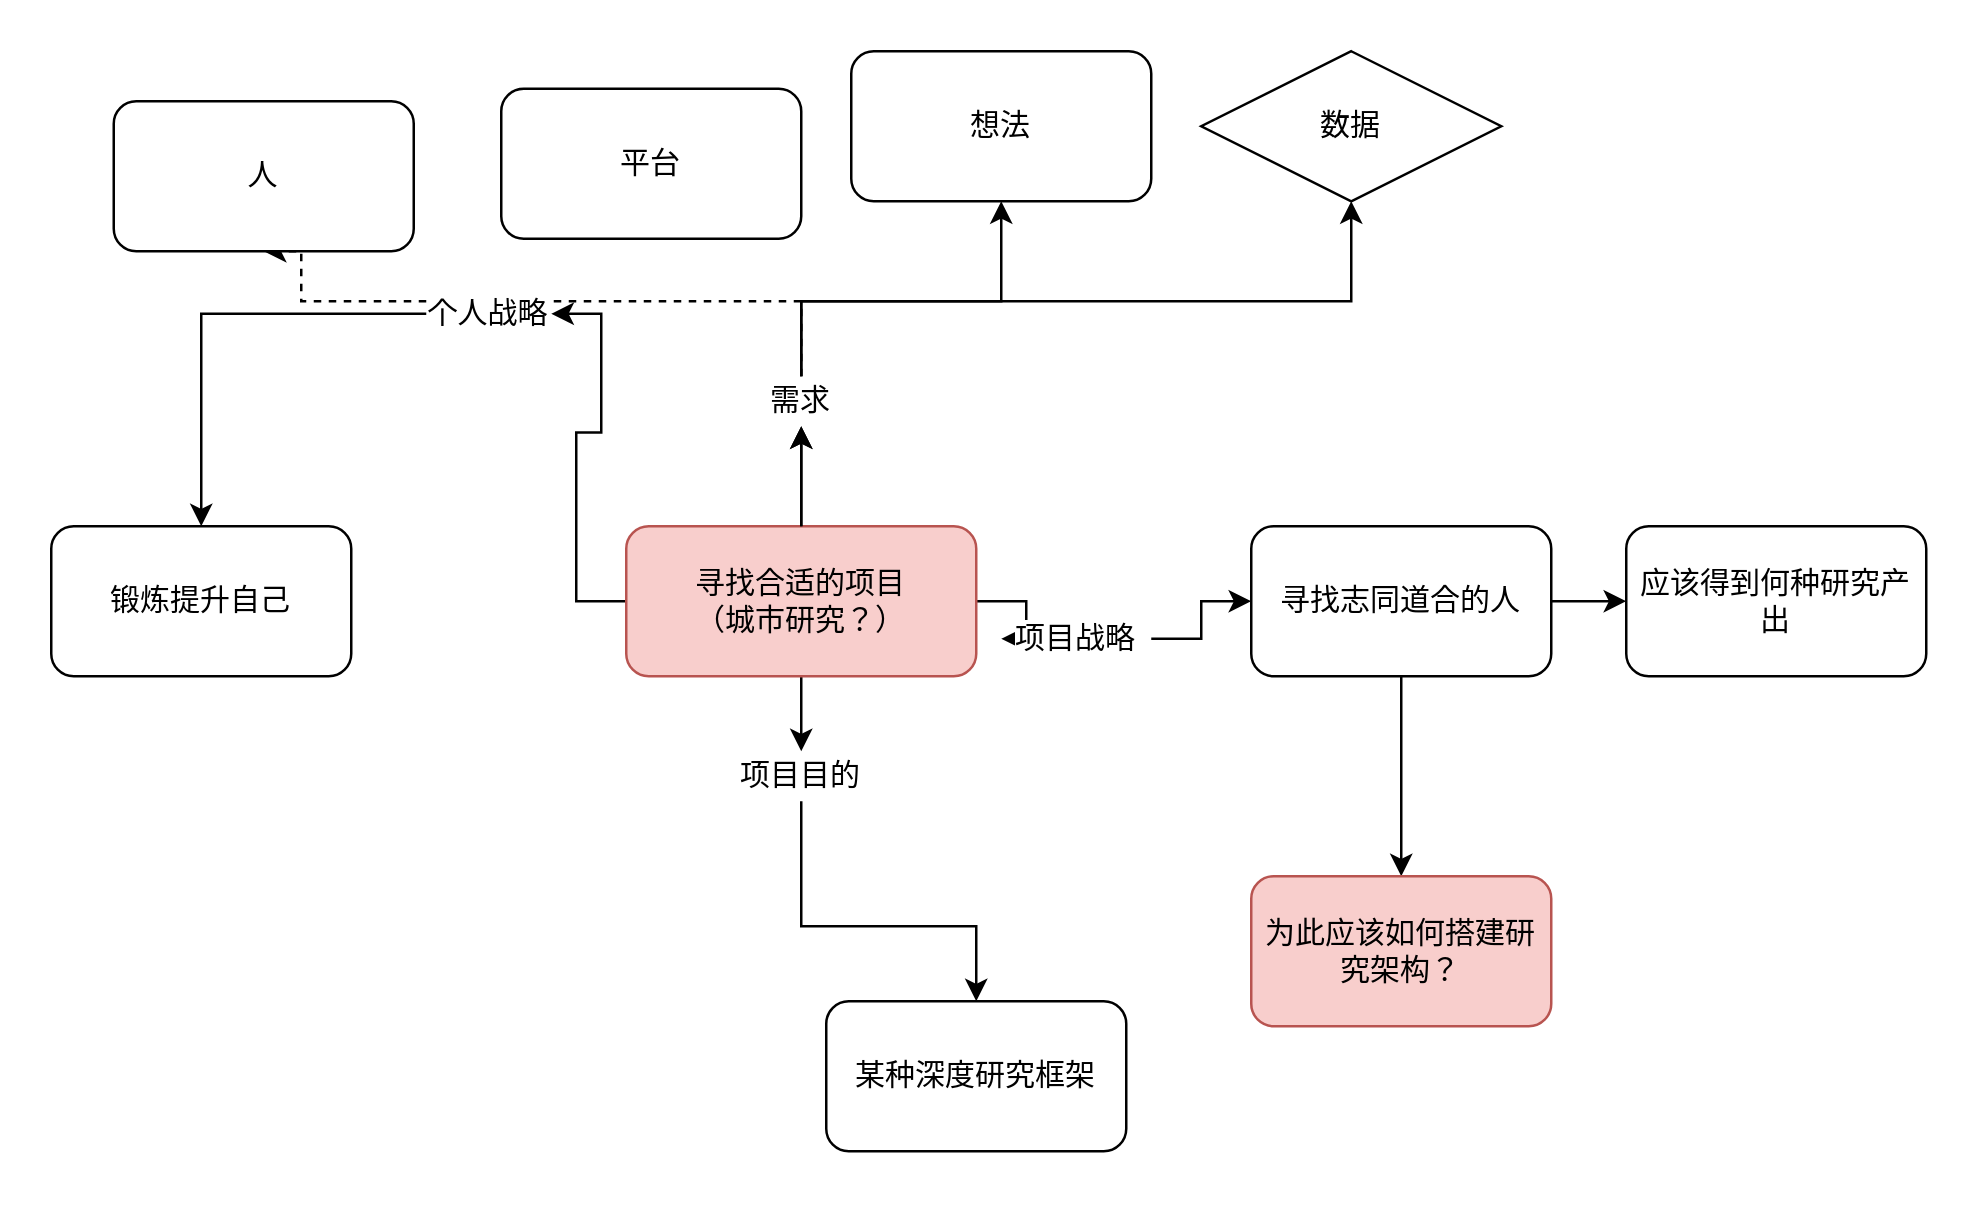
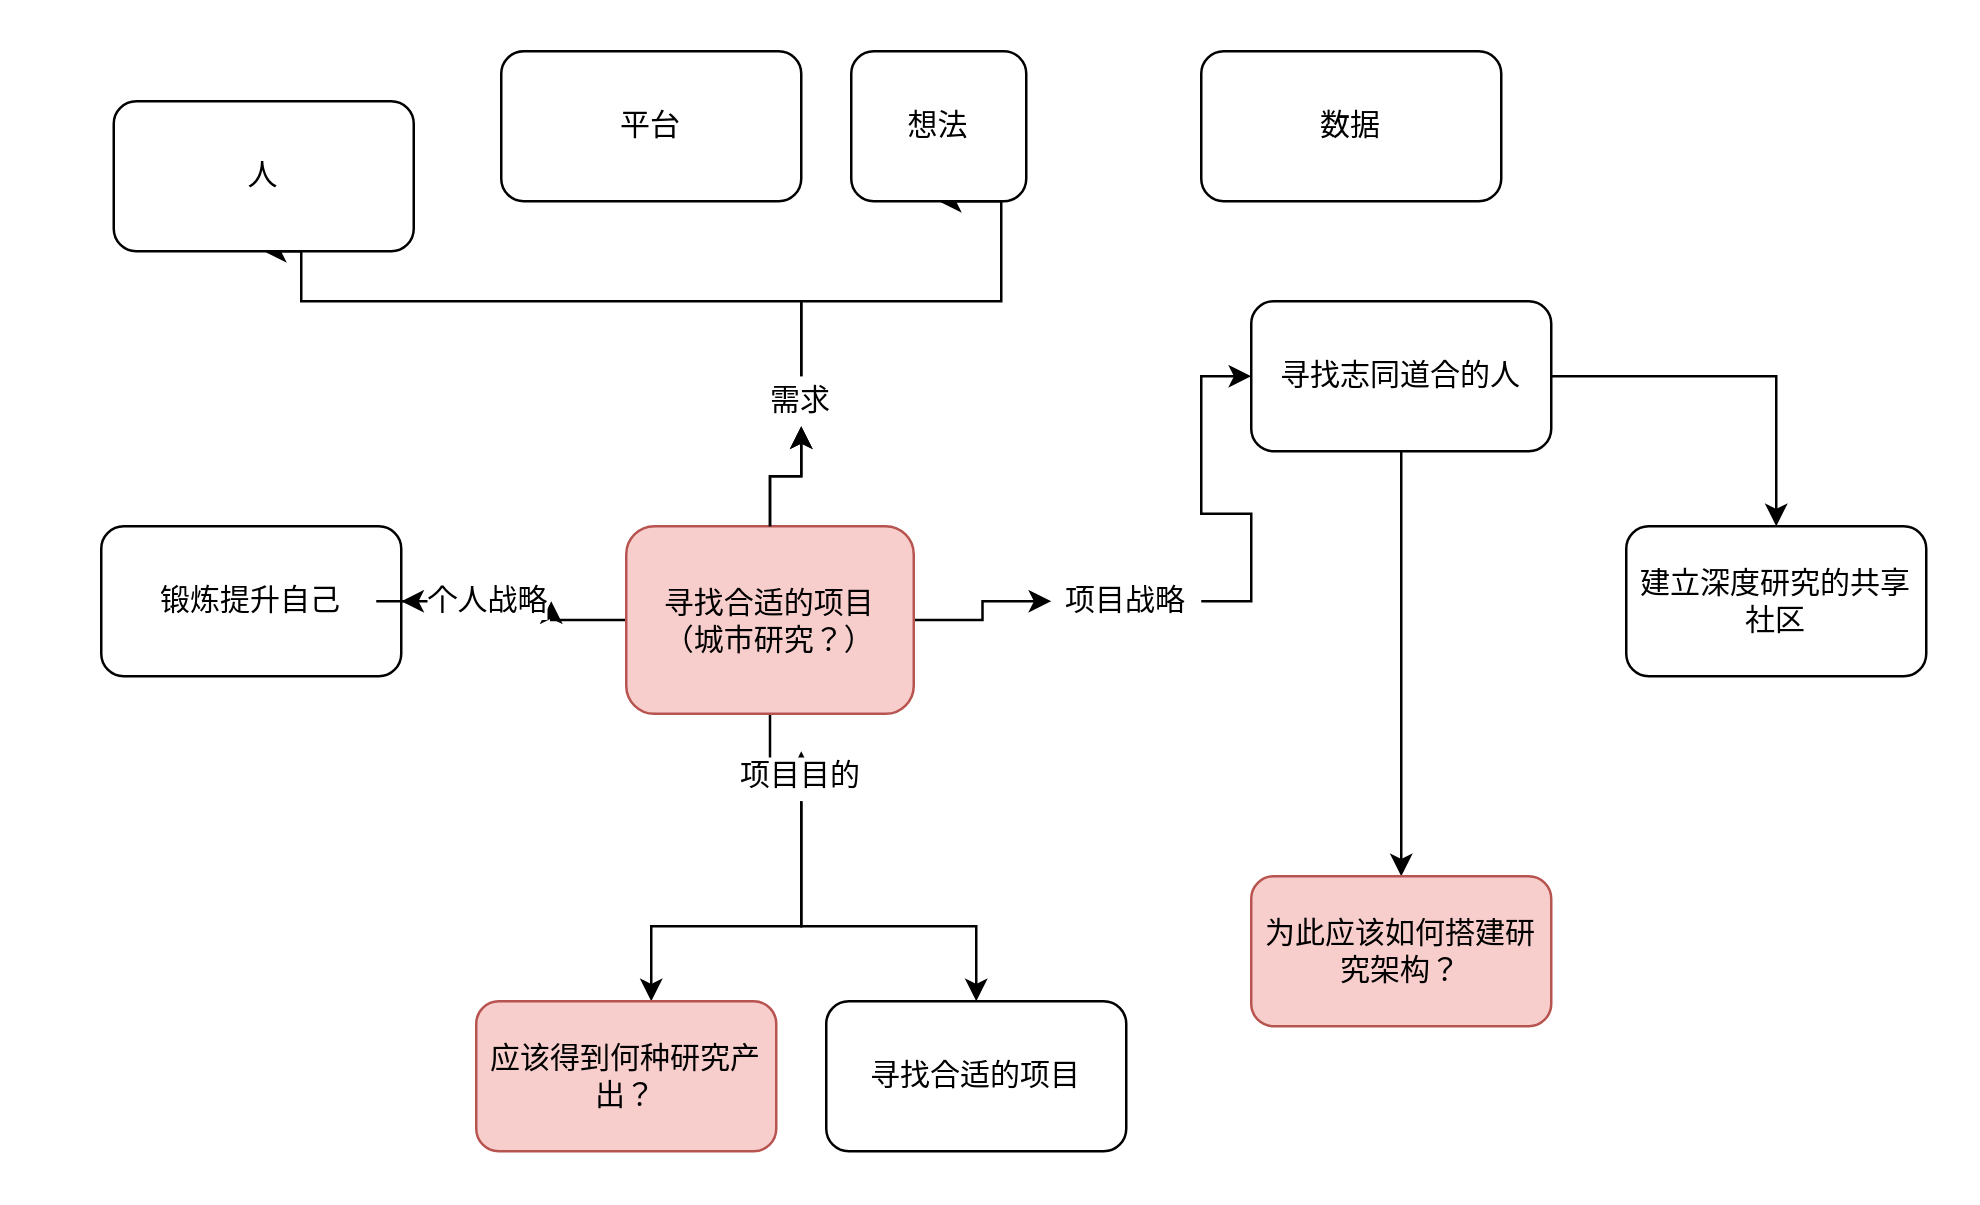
node "想法": size 300x150 -> 175x150
node "数据": shape diamond -> rounded rectangle
node "平台": moved (651, 164) -> (651, 126)
edge "需求" -> "人": style dashed -> solid
edge "需求" -> "数据": removed
node "个人战略": moved (489, 314) -> (489, 601)
node "锻炼提升自己": moved (201, 601) -> (251, 601)
node "寻找合适的项目 （城市研究？）": size 350x150 -> 288x188
node "寻找志同道合的人": moved (1401, 601) -> (1401, 376)
node "应该得到何种研究产出": label "应该得到何种研究产出" -> "建立深度研究的共享社区"
node "项目战略": moved (1076, 639) -> (1126, 601)
edge "项目目的" -> "应该得到何种研究产出？": added
node "应该得到何种研究产出？": added
node "某种深度研究框架": label "某种深度研究框架" -> "寻找合适的项目"
